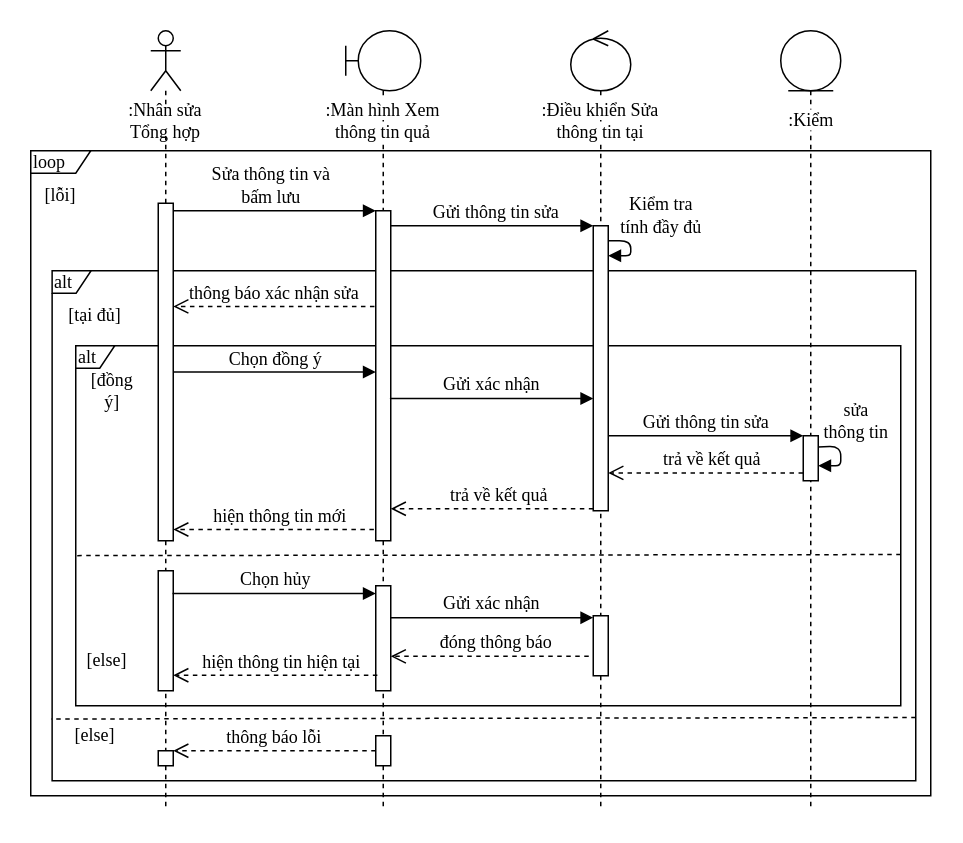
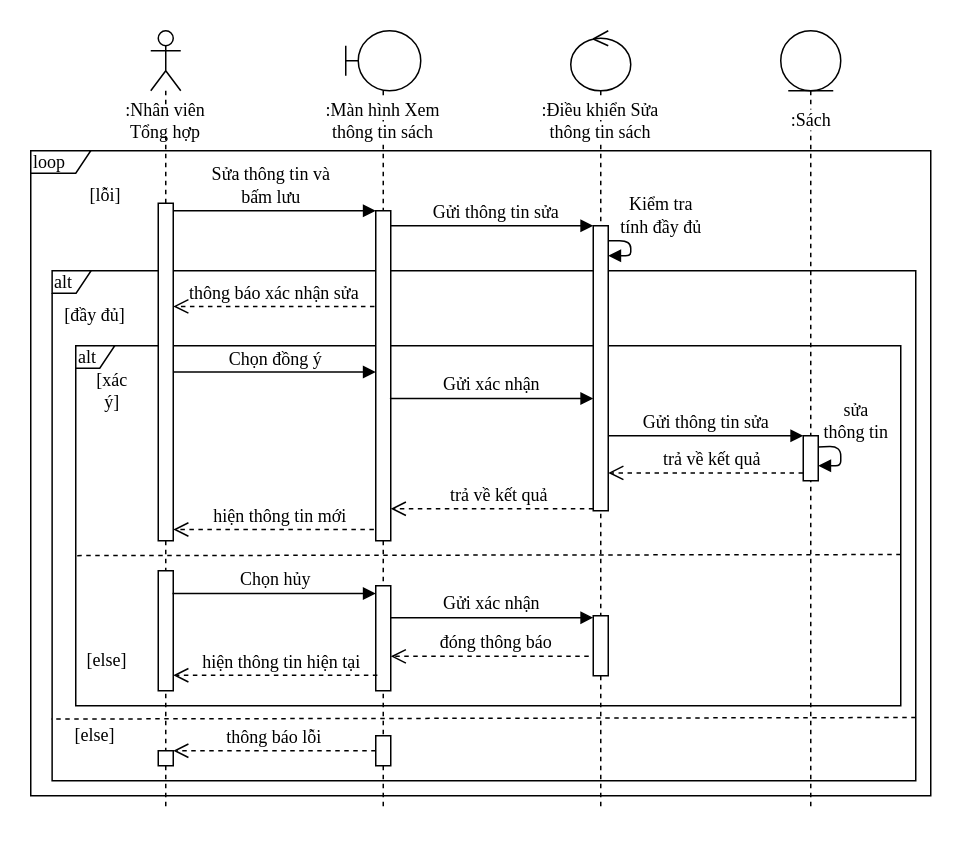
node ":Nhân sửa Tổng hợp": label ":Nhân sửa Tổng hợp" -> ":Nhân viên Tổng hợp"
node ":Màn hình Xem thông tin quả": label ":Màn hình Xem thông tin quả" -> ":Màn hình Xem thông tin sách"
node ":Điều khiển Sửa thông tin tại": label ":Điều khiển Sửa thông tin tại" -> ":Điều khiển Sửa thông tin sách"
node ":Kiểm": label ":Kiểm" -> ":Sách"
node "[lỗi]": moved (61, 196) -> (106, 196)
node "[tại đủ]": label "[tại đủ]" -> "[đầy đủ]"
node "[đồng ý]": label "[đồng ý]" -> "[xác ý]"
